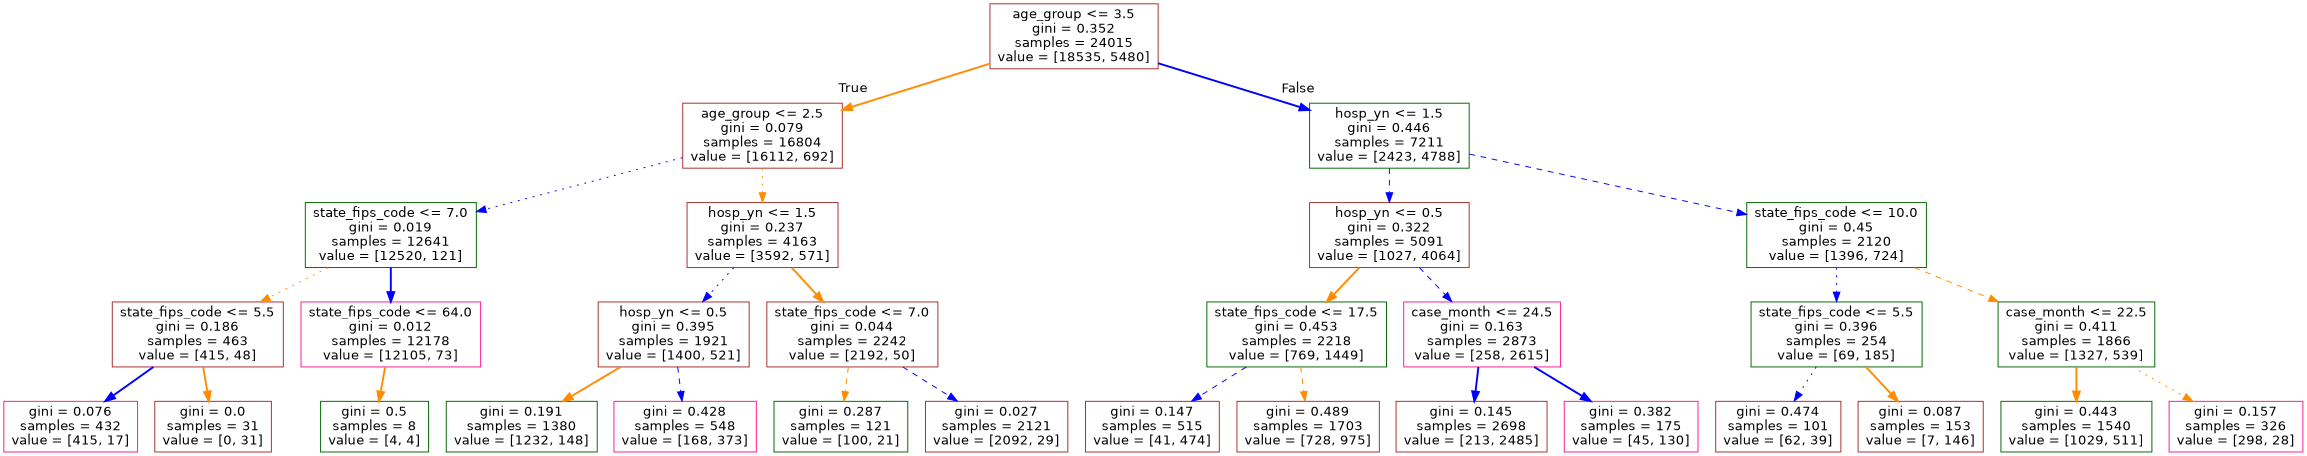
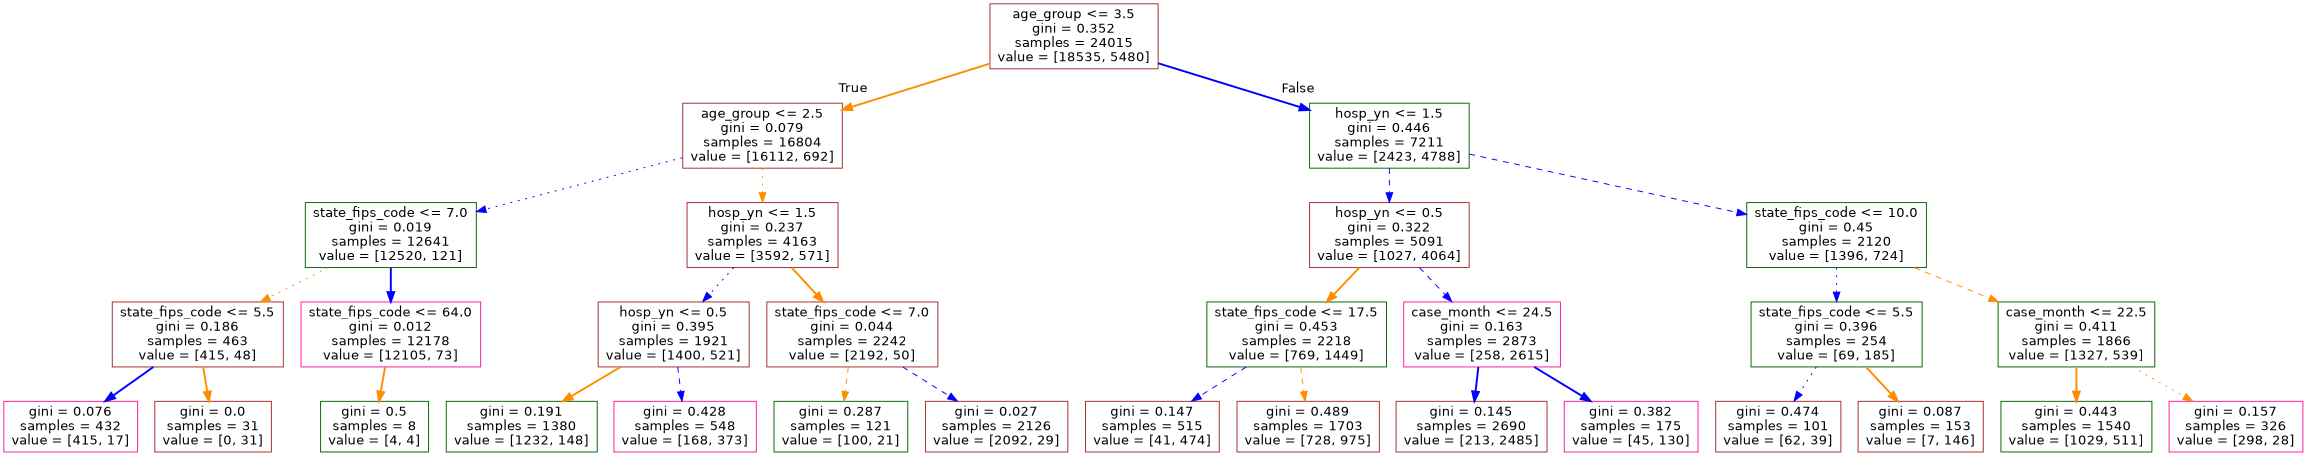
node "gini = 0.027 samples = 2121 value = [2092, 29]": label "gini = 0.027 samples = 2121 value = [2092, 29]" -> "gini = 0.027 samples = 2126 value = [2092, 29]"
node "gini = 0.145 samples = 2698 value = [213, 2485]": label "gini = 0.145 samples = 2698 value = [213, 2485]" -> "gini = 0.145 samples = 2690 value = [213, 2485]"
